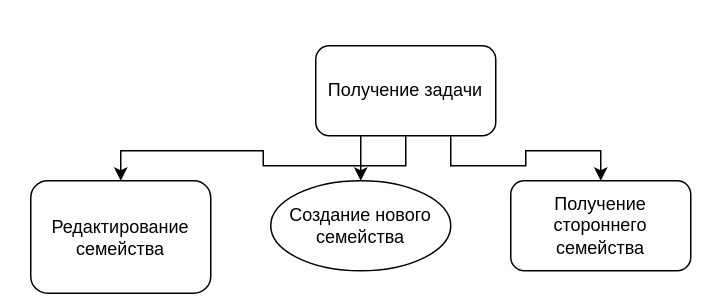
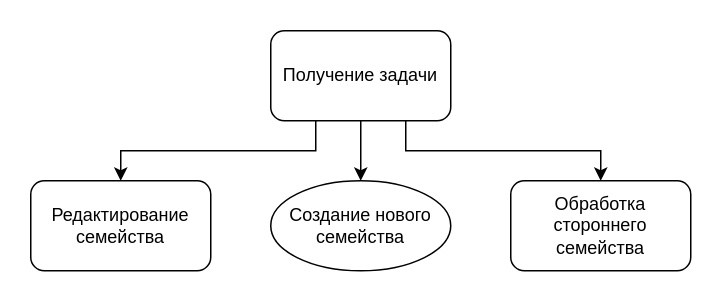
node "Получение задачи": moved (406, 91) -> (361, 76)
node "Получение стороннего семейства": label "Получение стороннего семейства" -> "Обработка стороннего семейства"
node "Редактирование семейства": size 180x113 -> 180x90
